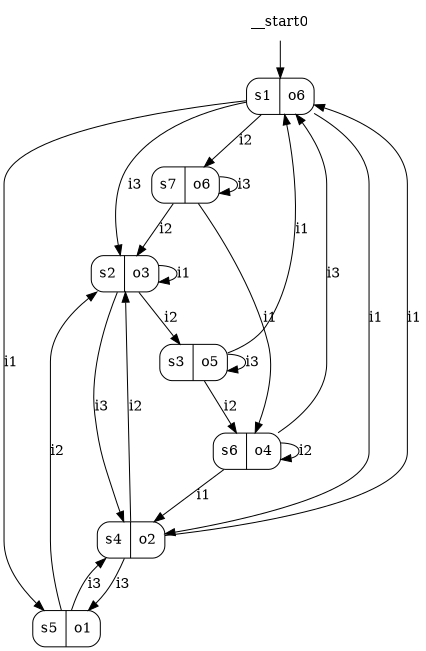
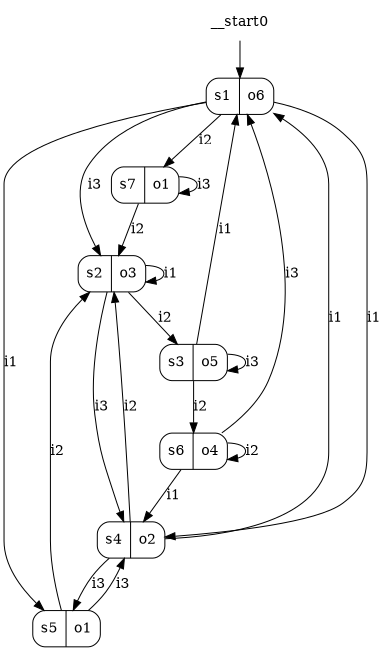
node "s7": text "o6" -> "o1"
edge "s7" -> "s6": removed, label "i1"
